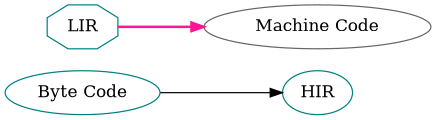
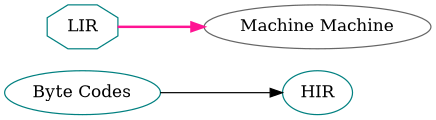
node "Machine Code": label "Machine Code" -> "Machine Machine"
node "Byte Code": label "Byte Code" -> "Byte Codes"
